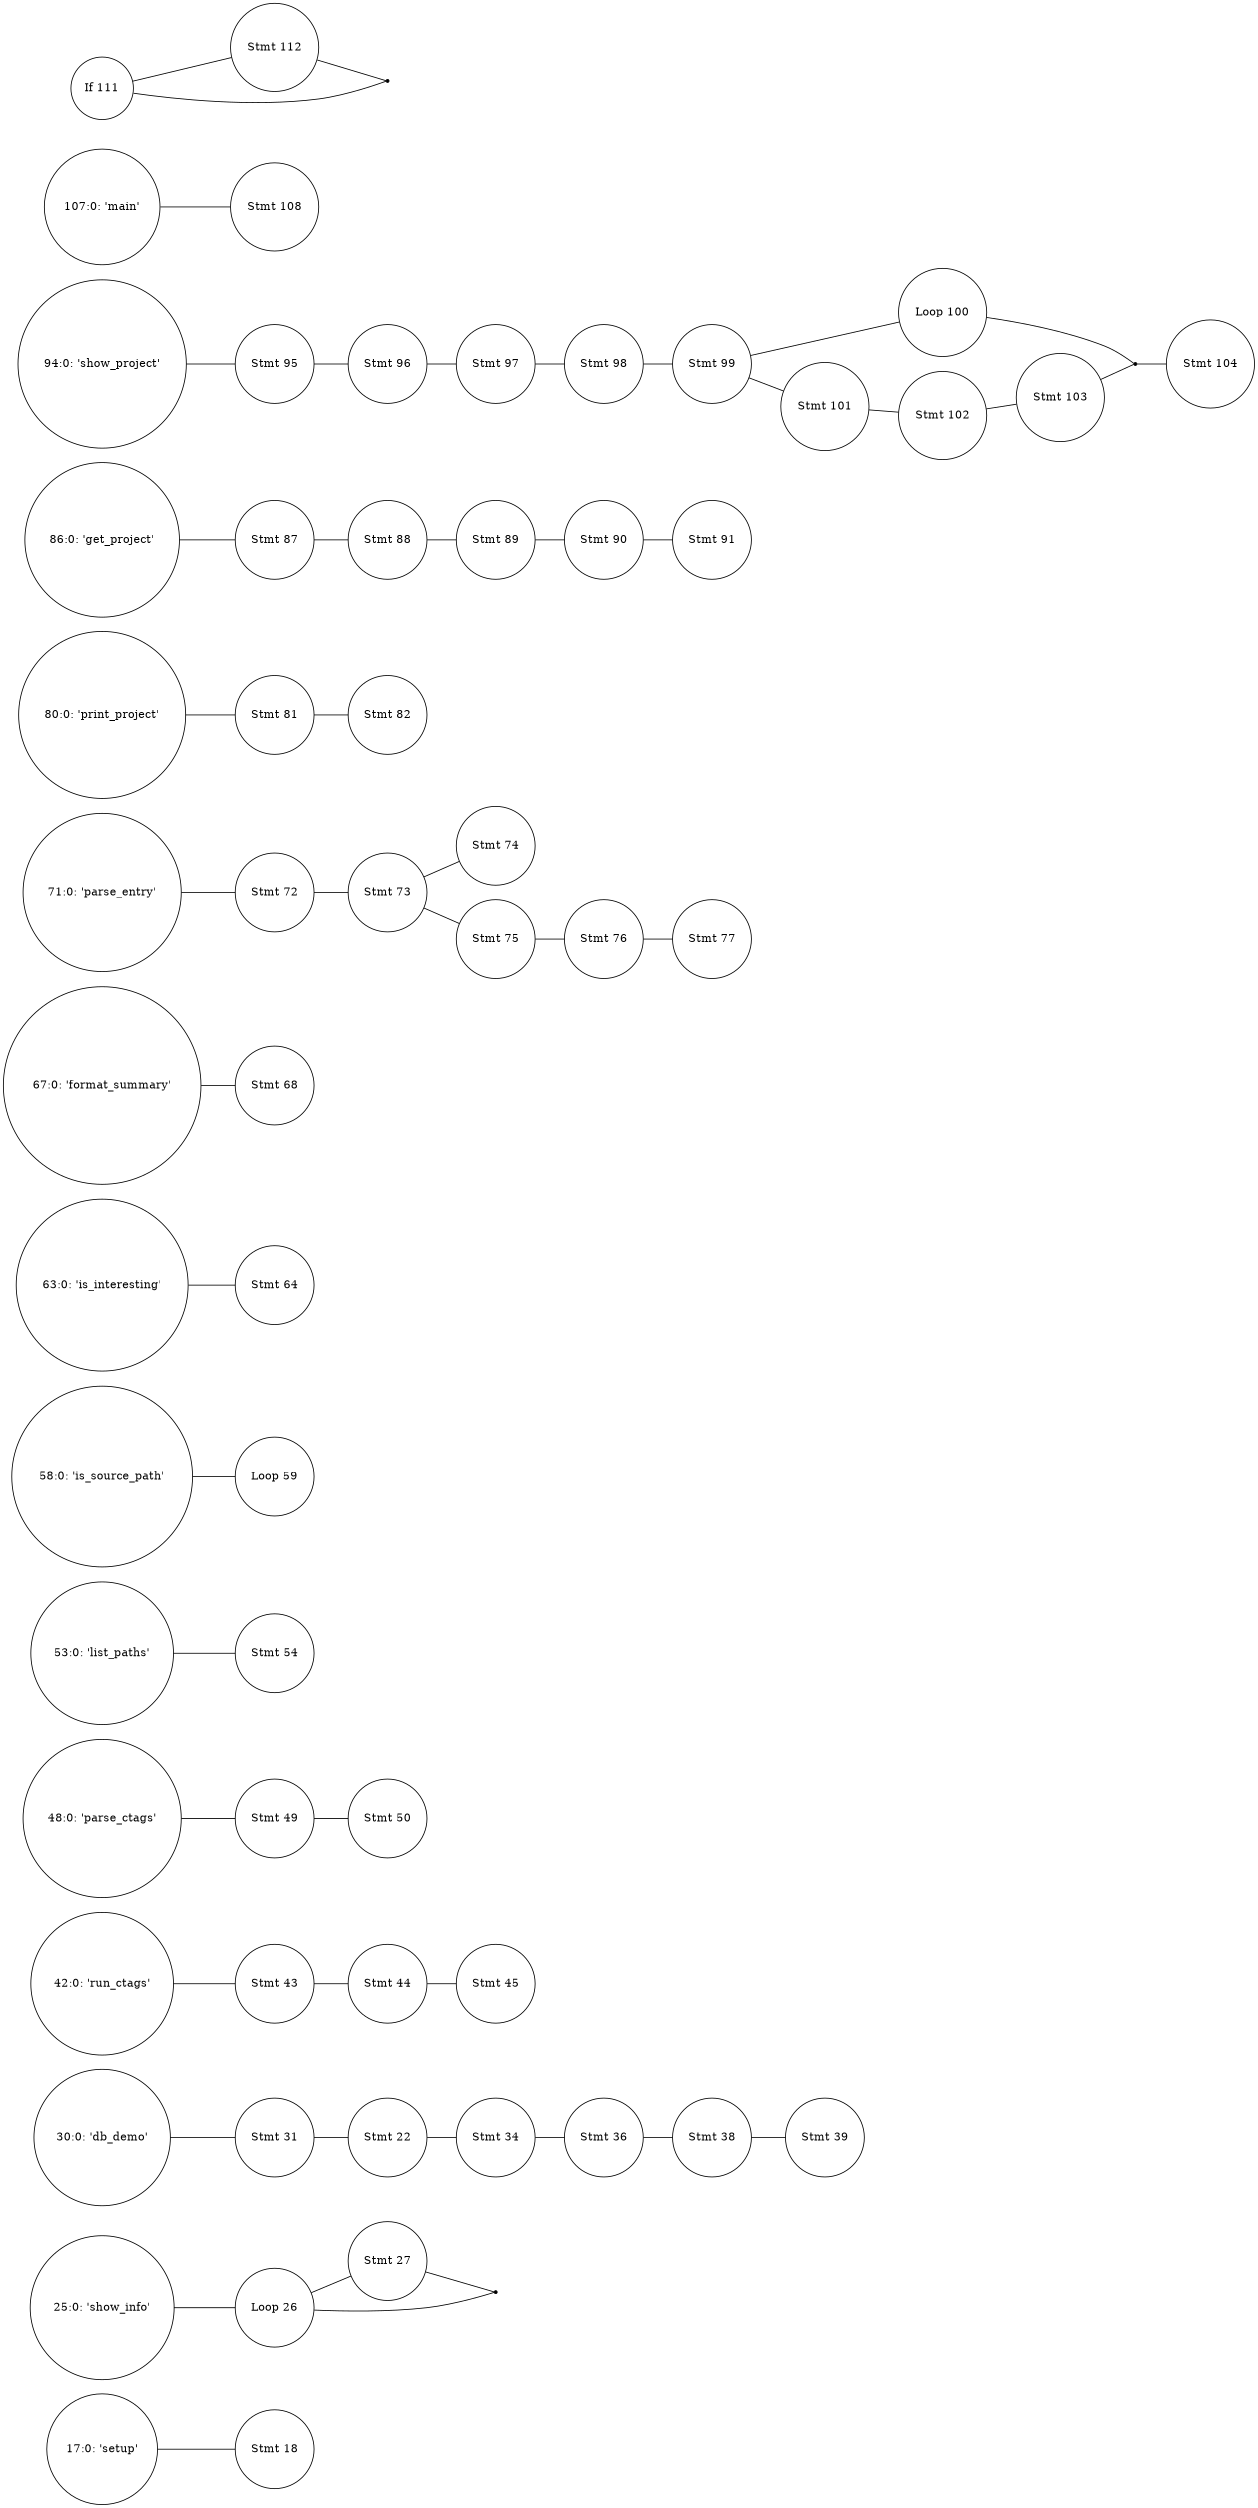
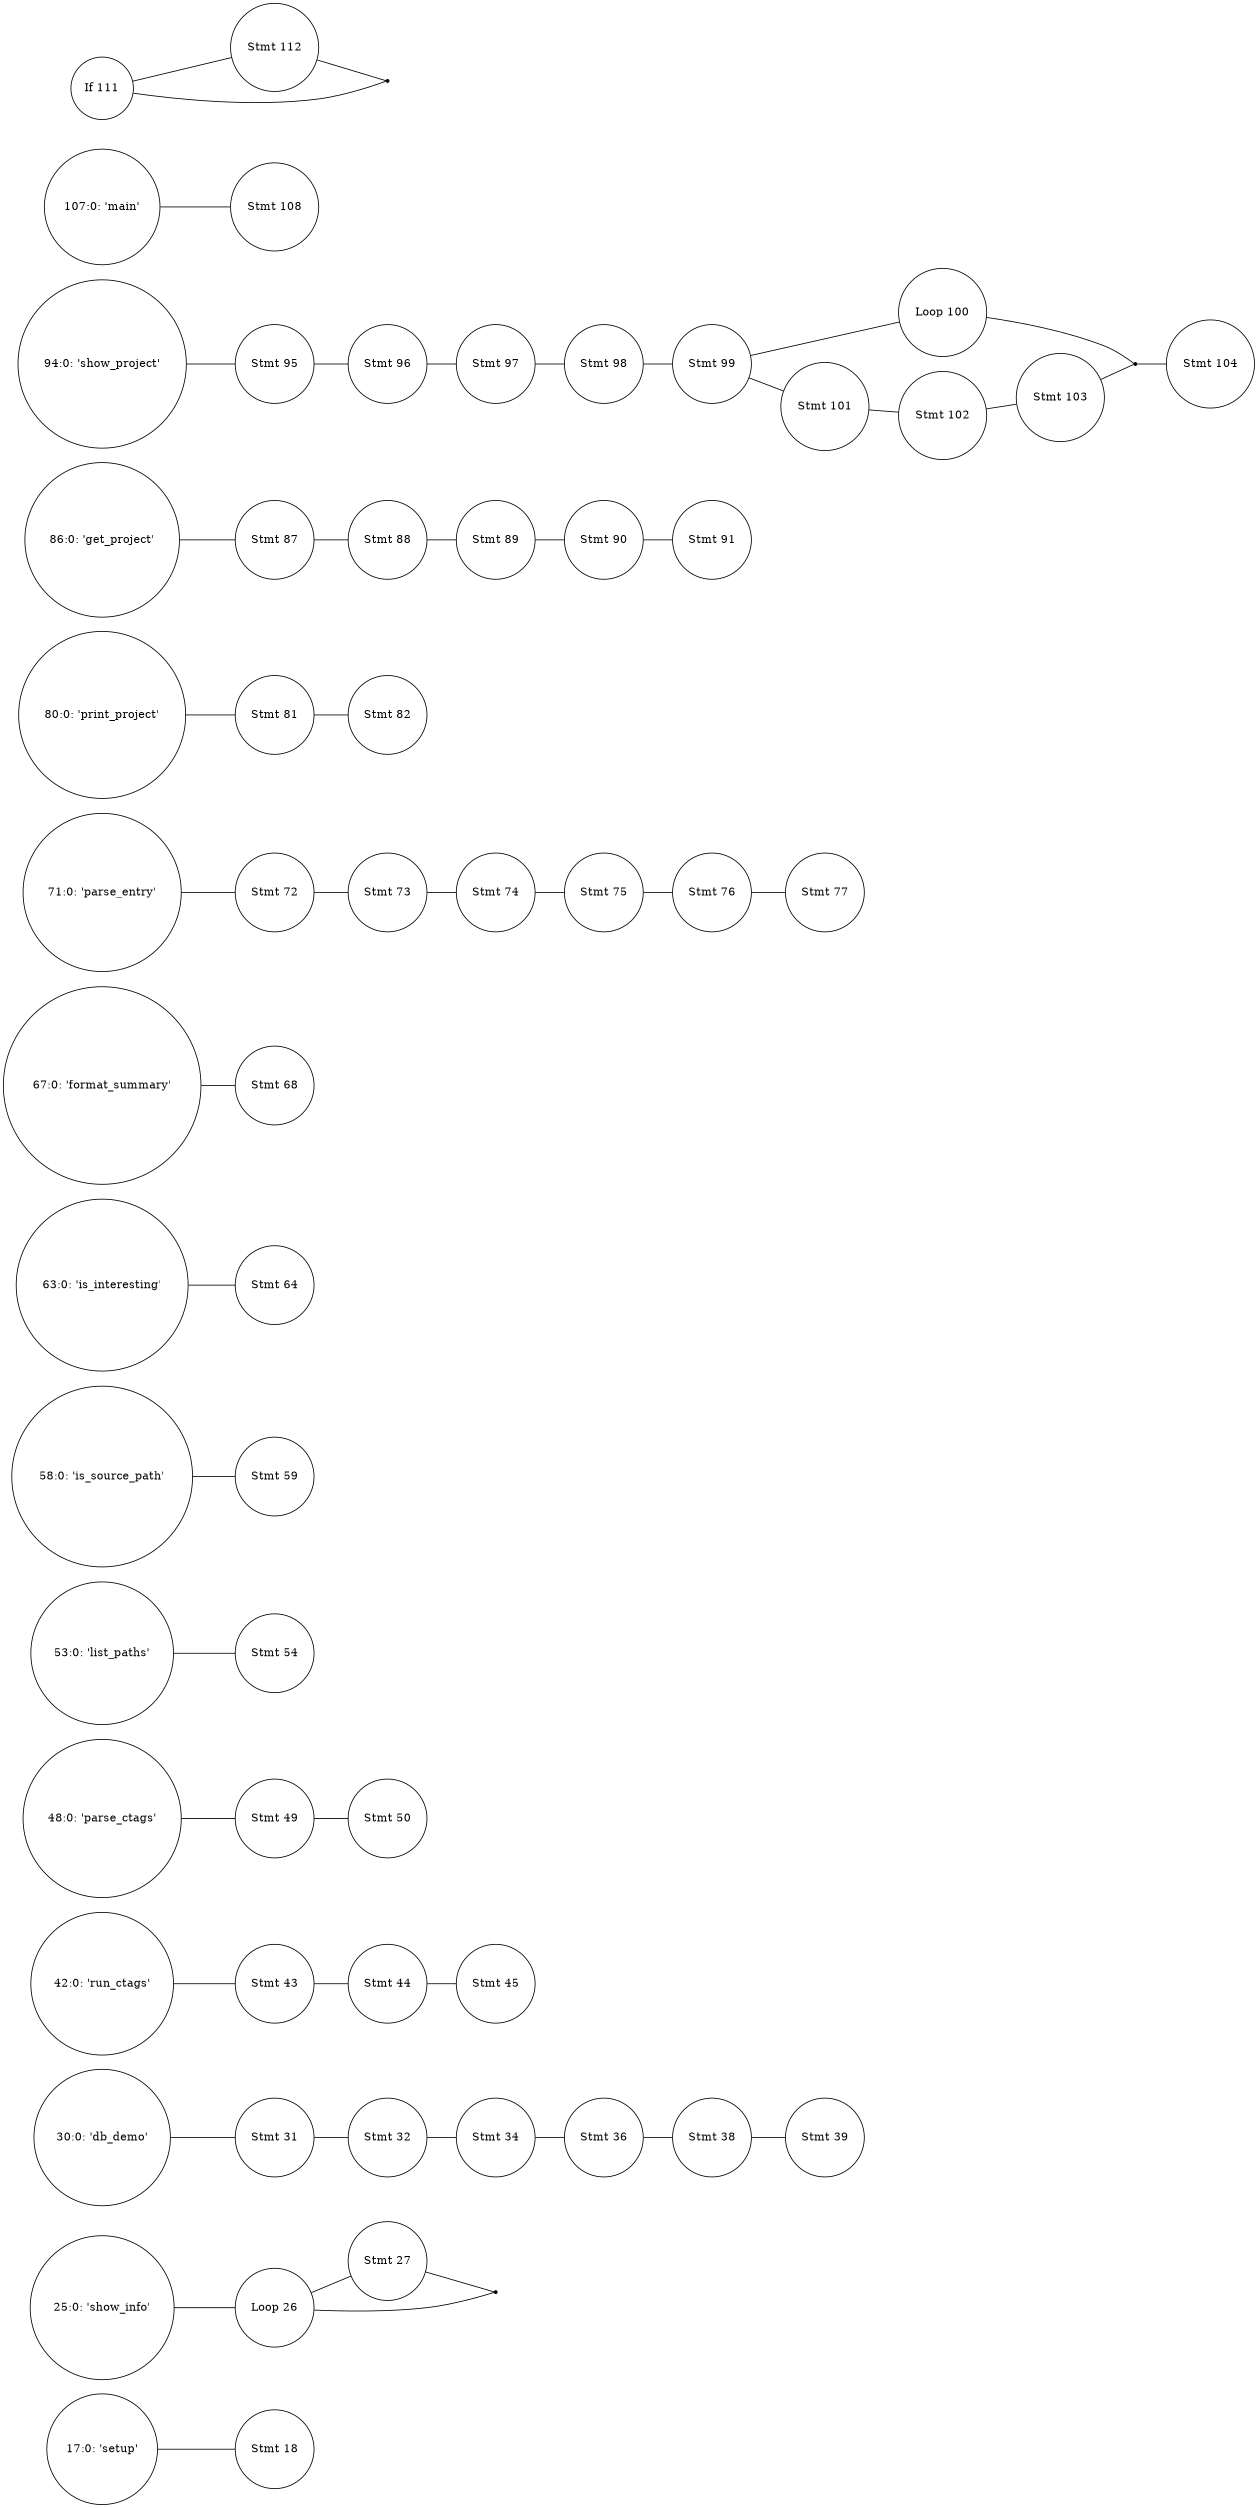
edge "Stmt 73" -- "Stmt 75": now "Stmt 74" -- "Stmt 75"
node "Loop 59": label "Loop 59" -> "Stmt 59"
node "Stmt 22": label "Stmt 22" -> "Stmt 32"
